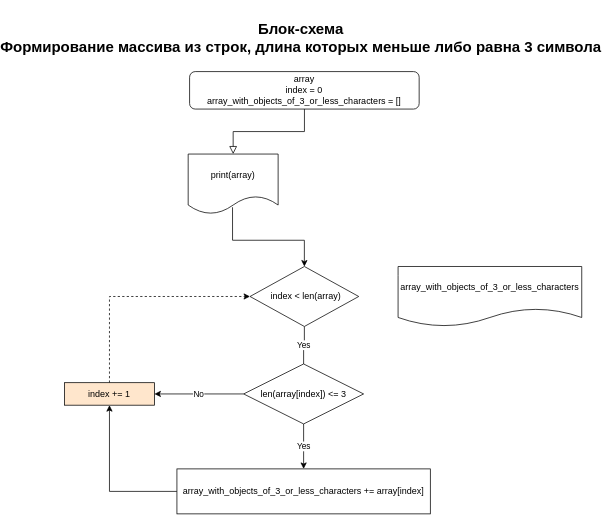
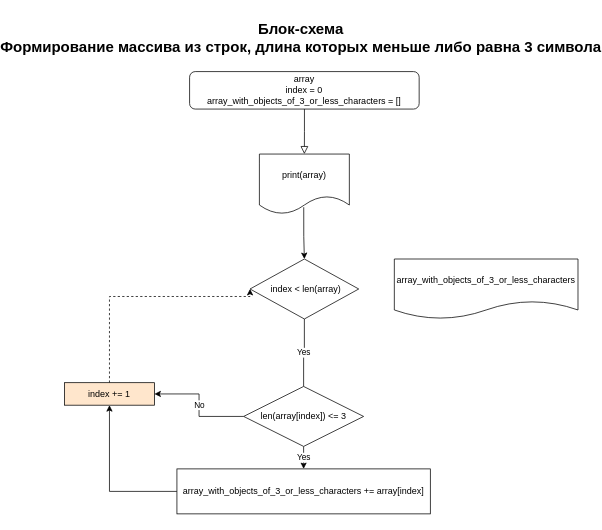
node "print(array)": moved (233, 184) -> (304, 184)
node "index < len(array)": moved (304, 297) -> (304, 289)
node "array_with_objects_of_3_or_less_characters": moved (490, 297) -> (486, 289)
node "len(array[index]) <= 3": moved (303, 394) -> (303, 417)
